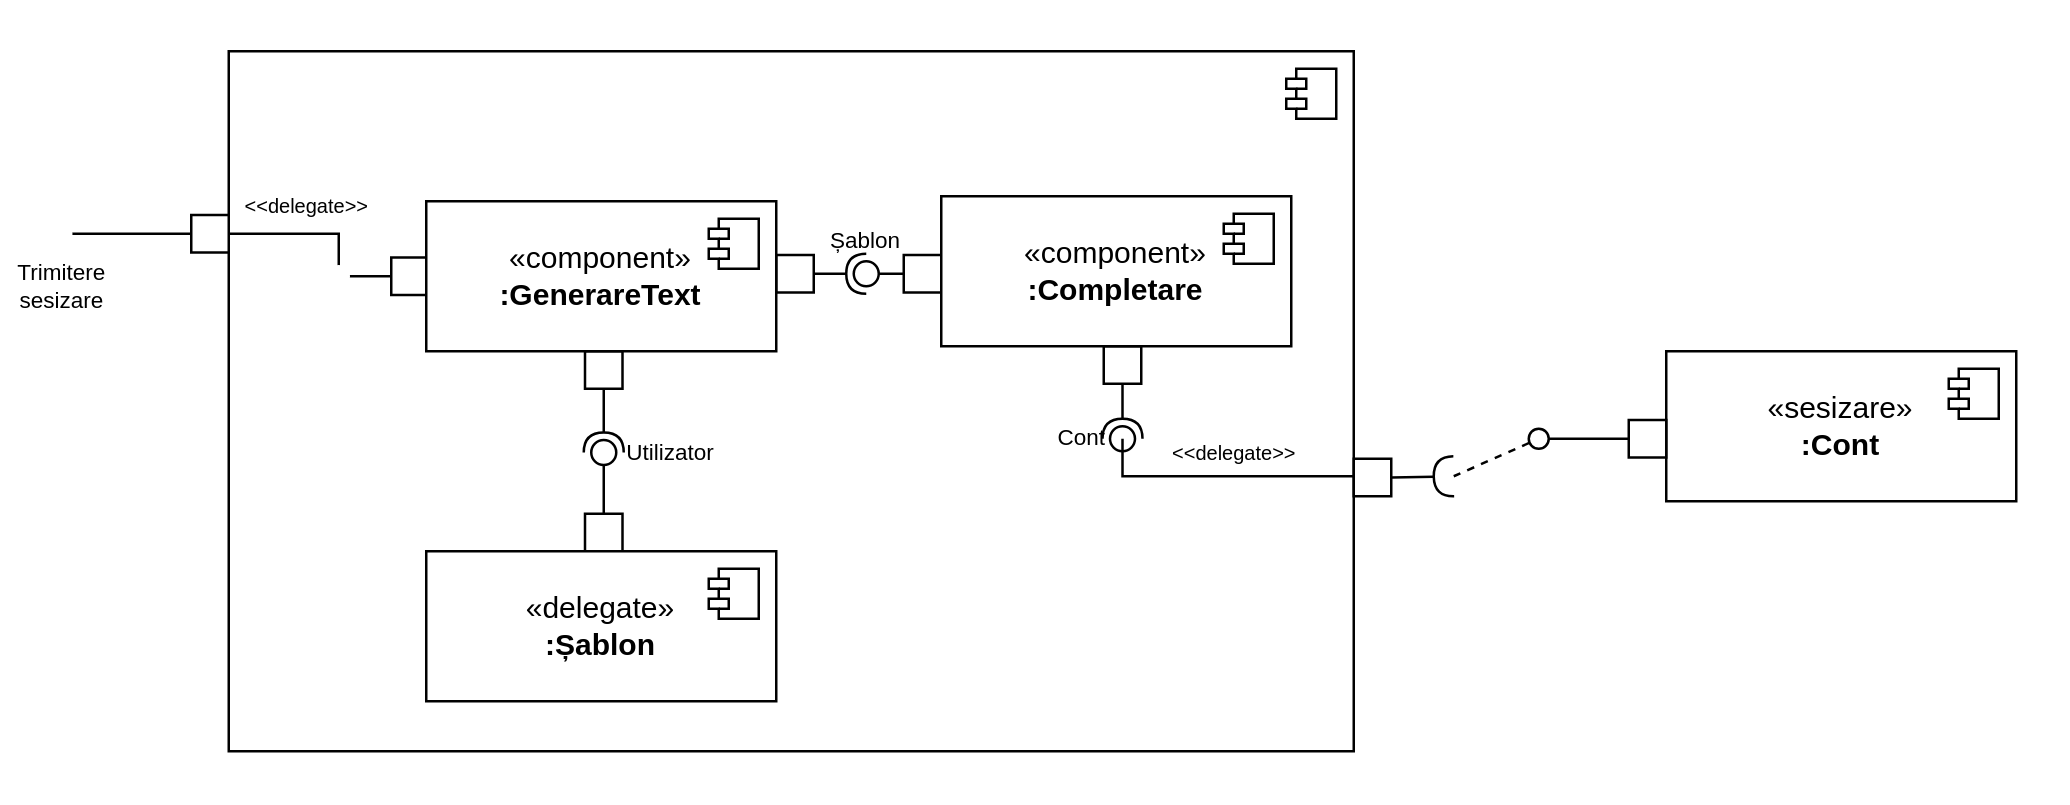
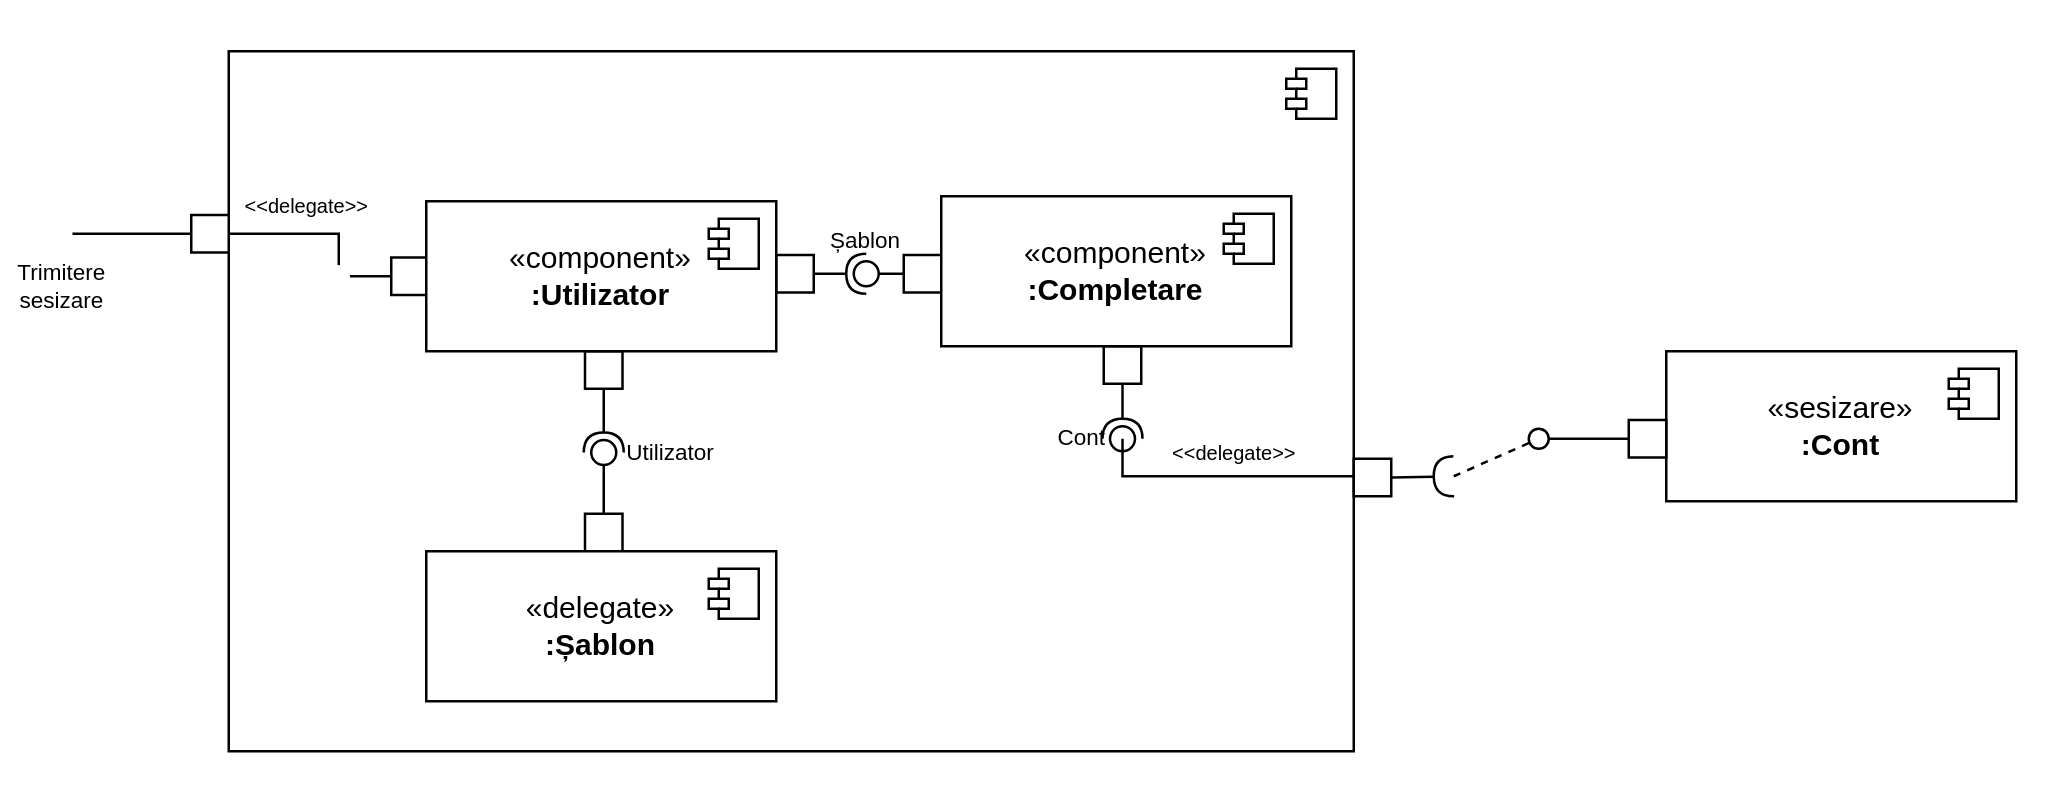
node "«component»:GenerareText": label "«component»:GenerareText" -> "«component»:Utilizator"
